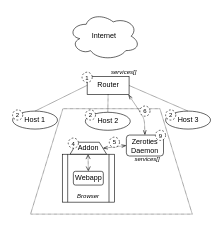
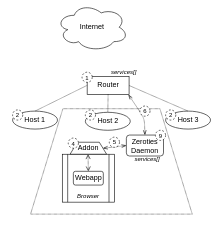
node "Internet": moved (104, 36) -> (92, 27)
